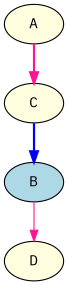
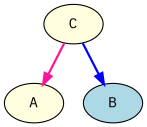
edge "A" -> "C": reversed
node "D": removed
